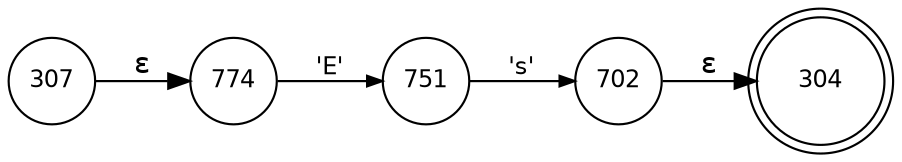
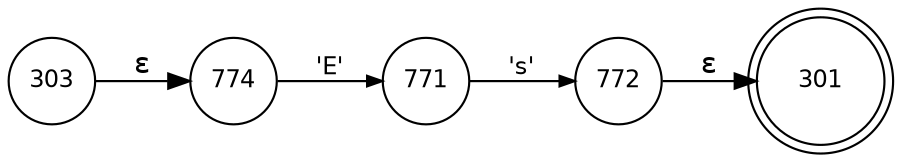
node "307": label "307" -> "303"
node "751": label "751" -> "771"
node "702": label "702" -> "772"
node "304": label "304" -> "301"
